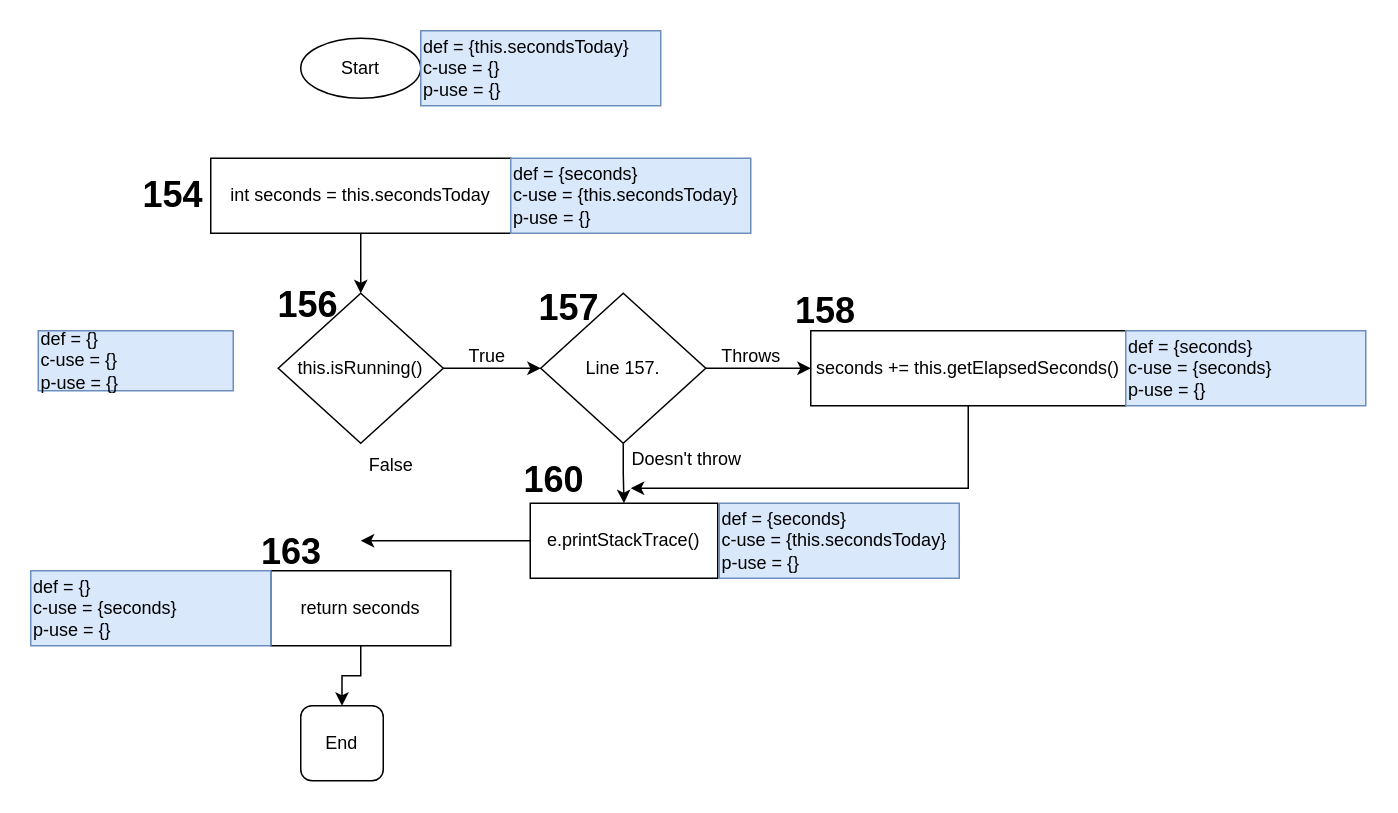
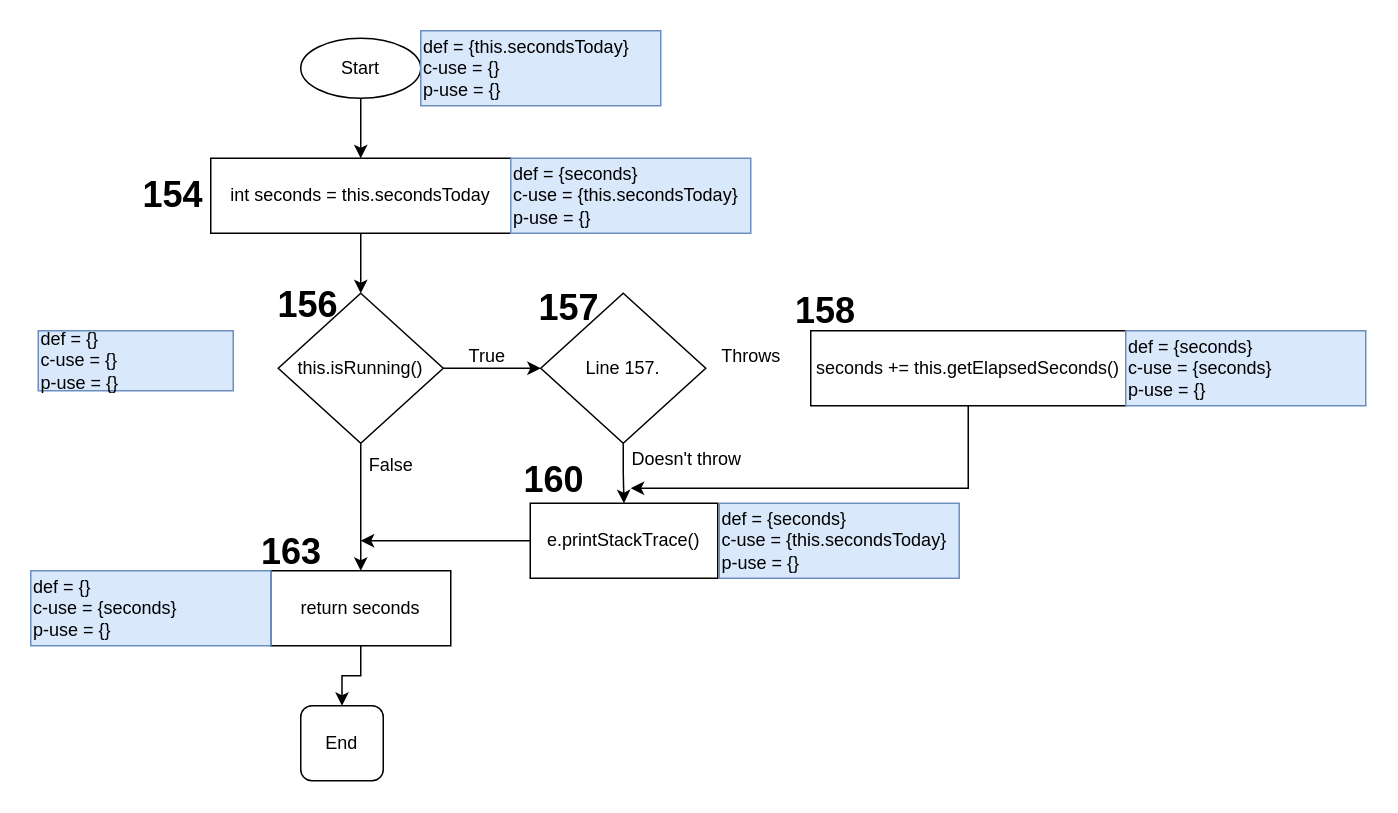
edge "Start" -> "int seconds = this.secondsToday": added
edge "Line 157." -> "seconds += this.getElapsedSeconds()": removed
edge "this.isRunning()" -> "return seconds": added
